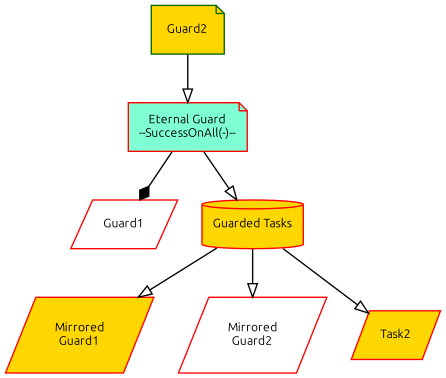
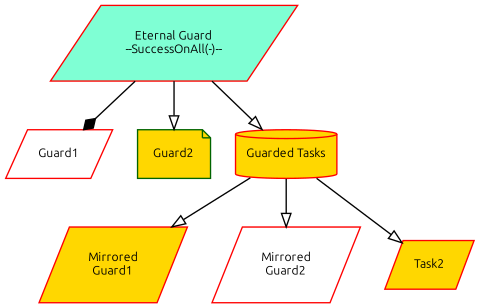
edge "Guard2" -> "Eternal Guard --SuccessOnAll(-)--": reversed
node "Eternal Guard --SuccessOnAll(-)--": shape note -> parallelogram
